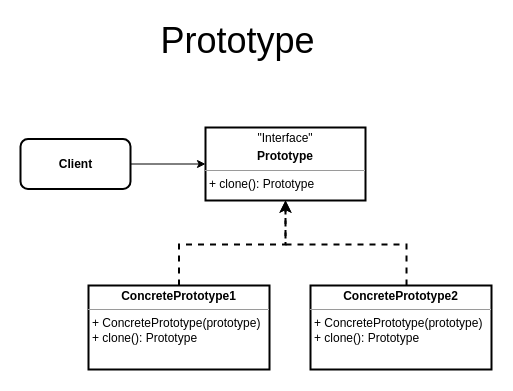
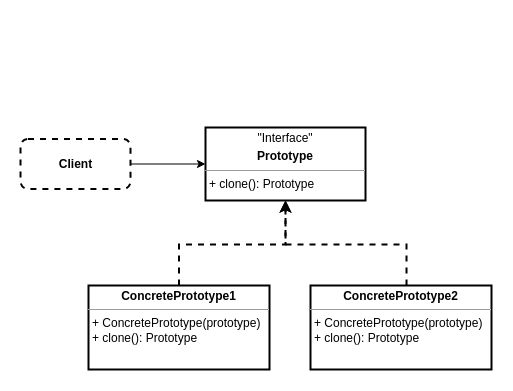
node "Prototype": removed
node "Client": style solid -> dashed
